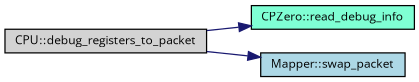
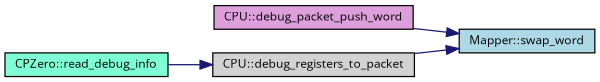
node "CPU::debug_packet_push_word": added
edge "CPU::debug_registers_to_packet" -> "CPZero::read_debug_info": reversed
node "Mapper::swap_packet": label "Mapper::swap_packet" -> "Mapper::swap_word"
